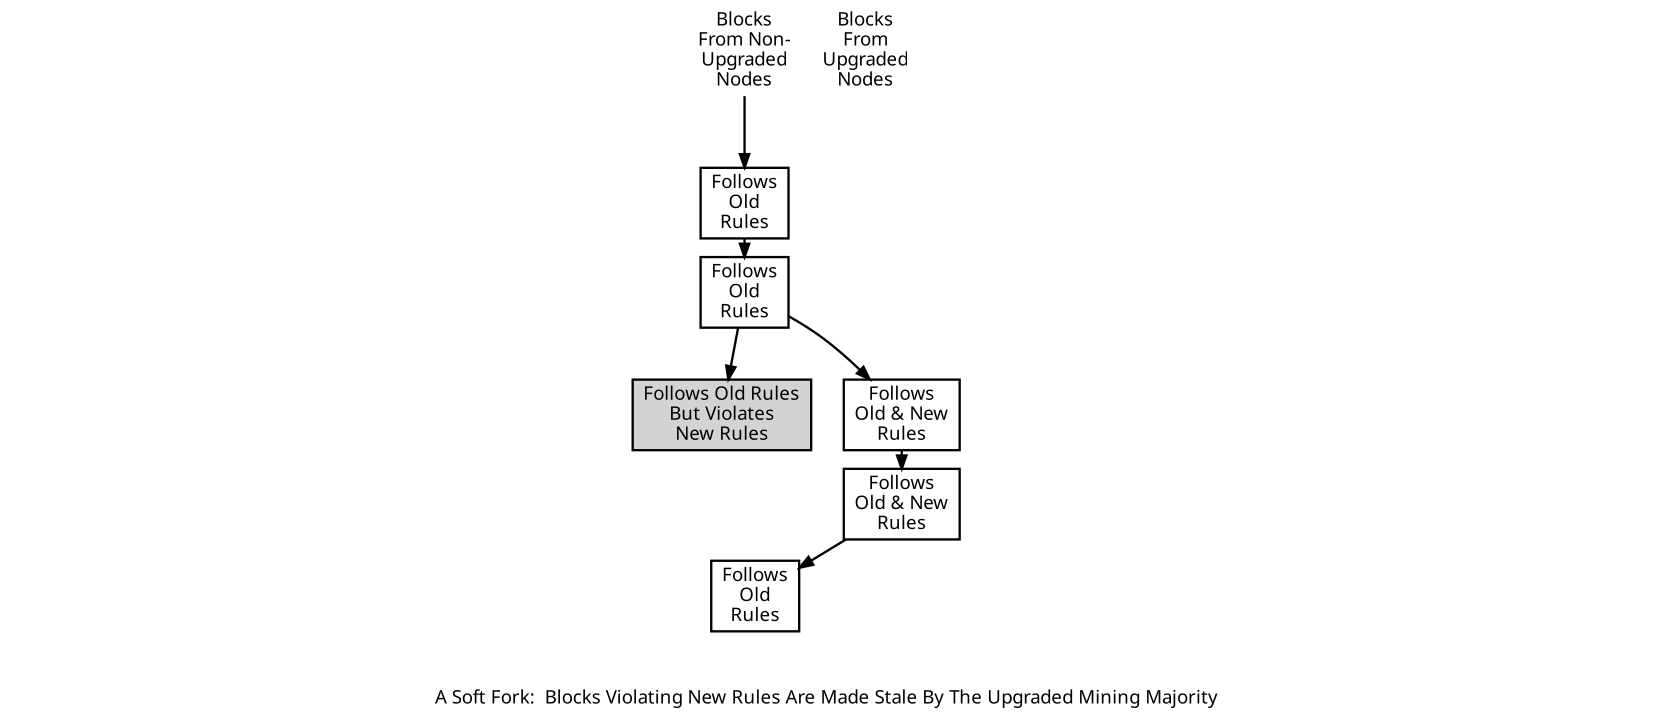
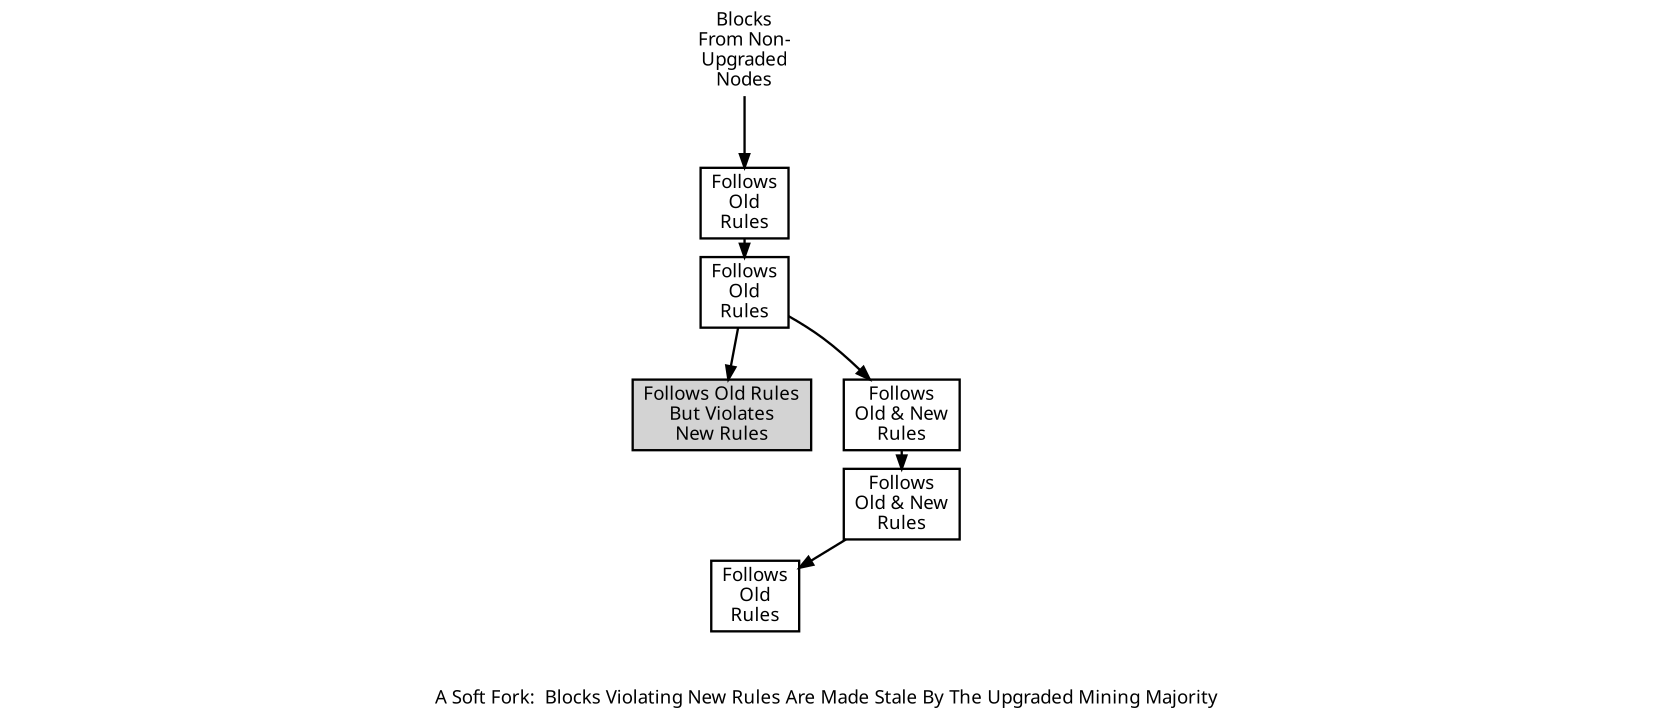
node "Blocks From Upgraded Nodes": removed
